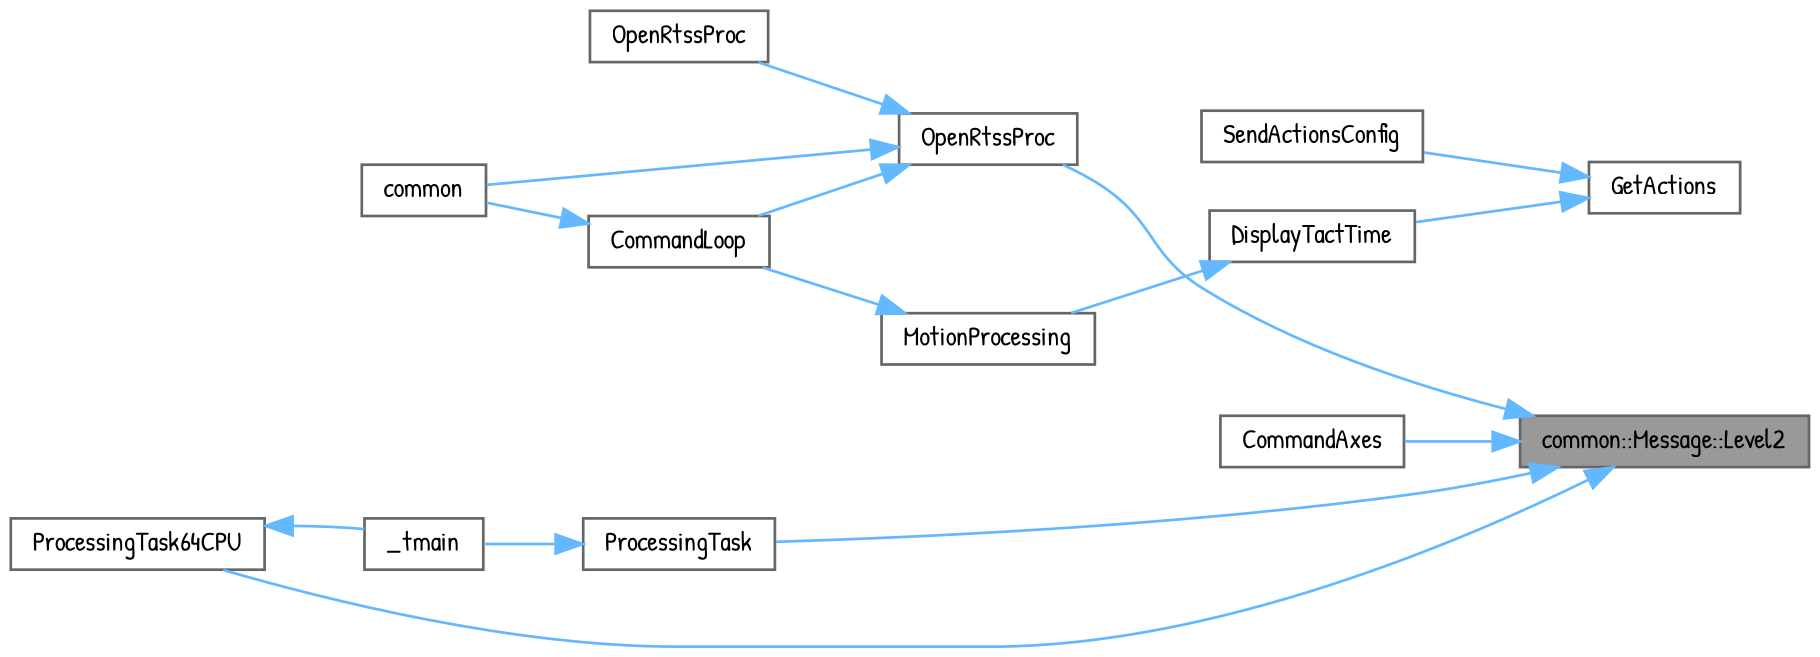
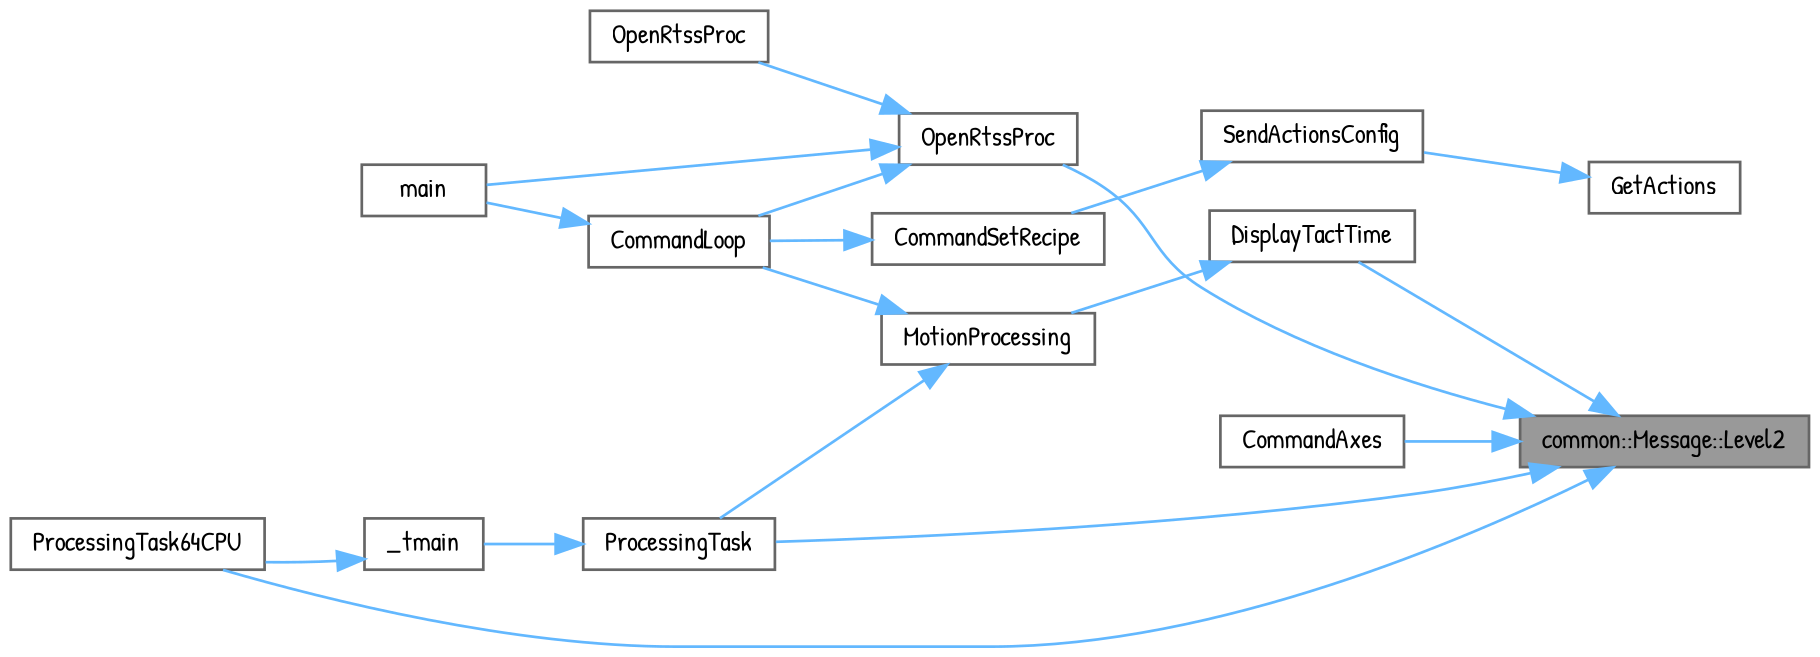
node "common": label "common" -> "main"
edge "DisplayTactTime" -> "GetActions": now "DisplayTactTime" -> "common::Message::Level2"
node "CommandSetRecipe": added
edge "ProcessingTask" -> "MotionProcessing": added
edge "_tmain" -> "ProcessingTask64CPU": reversed
